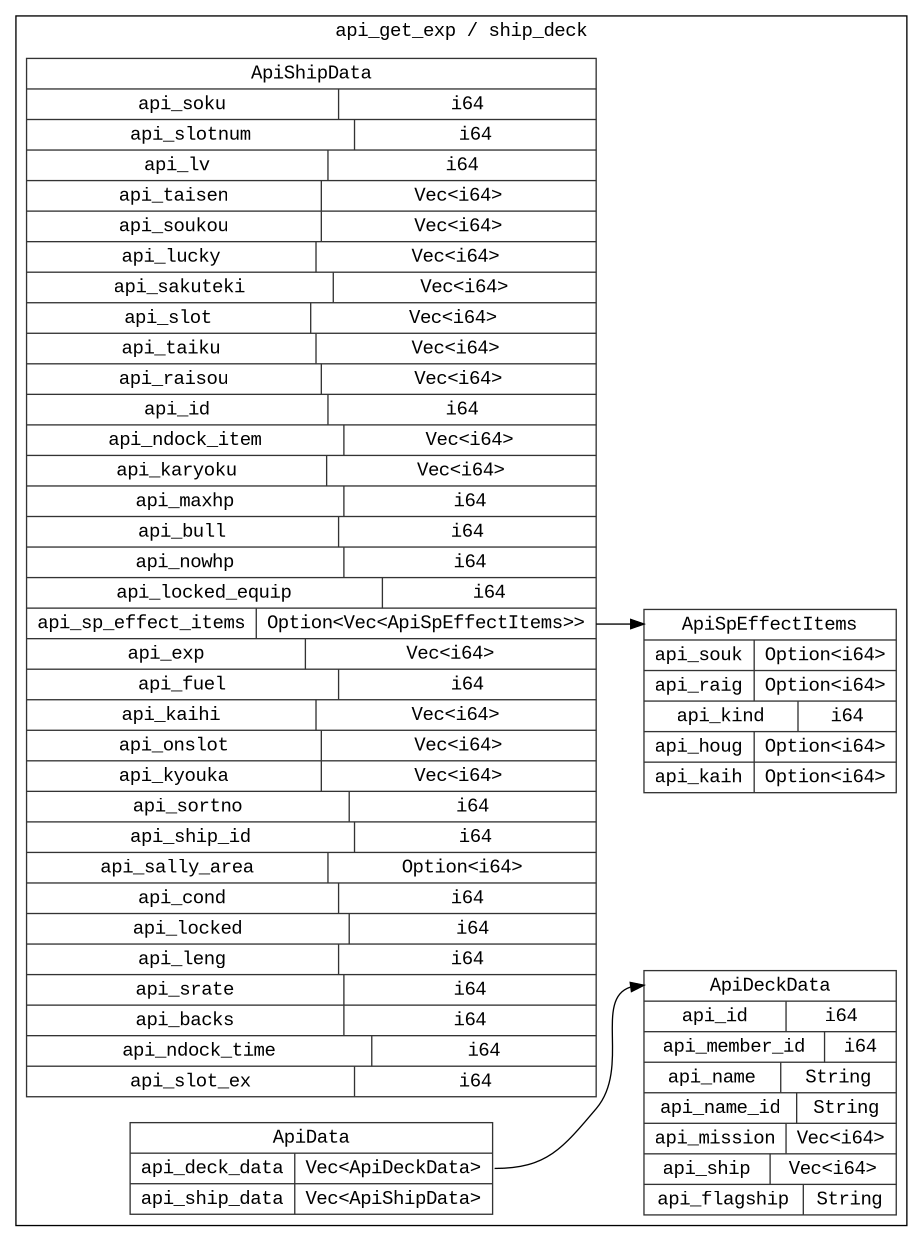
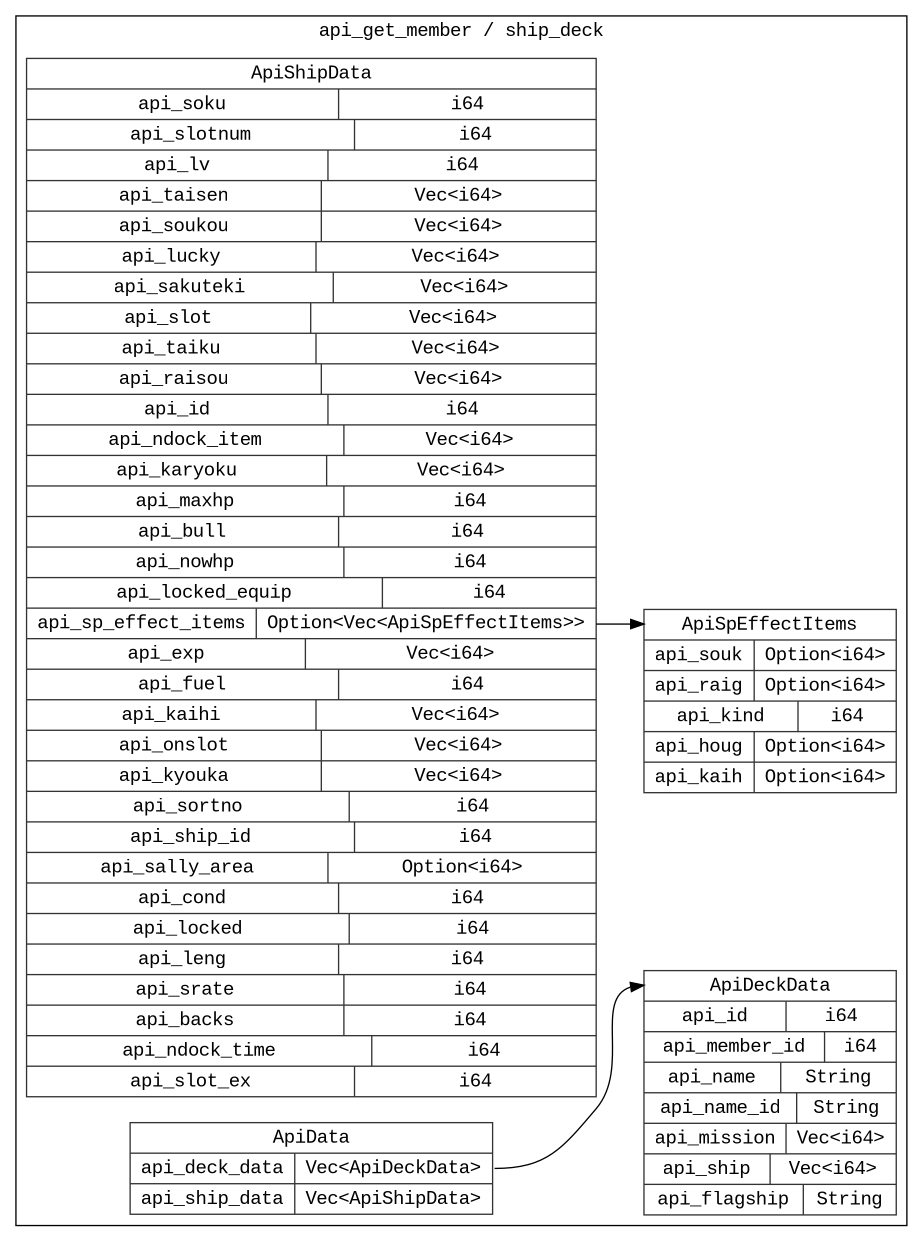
cluster "api_get_exp / ship_deck": label "api_get_exp / ship_deck" -> "api_get_member / ship_deck"
